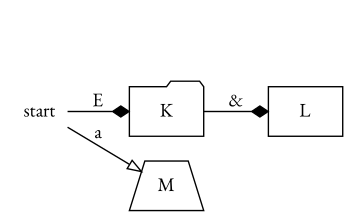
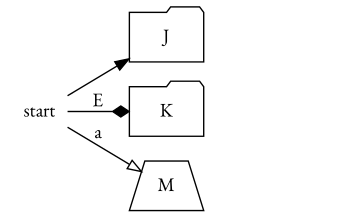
node "J": added
node "L": removed
